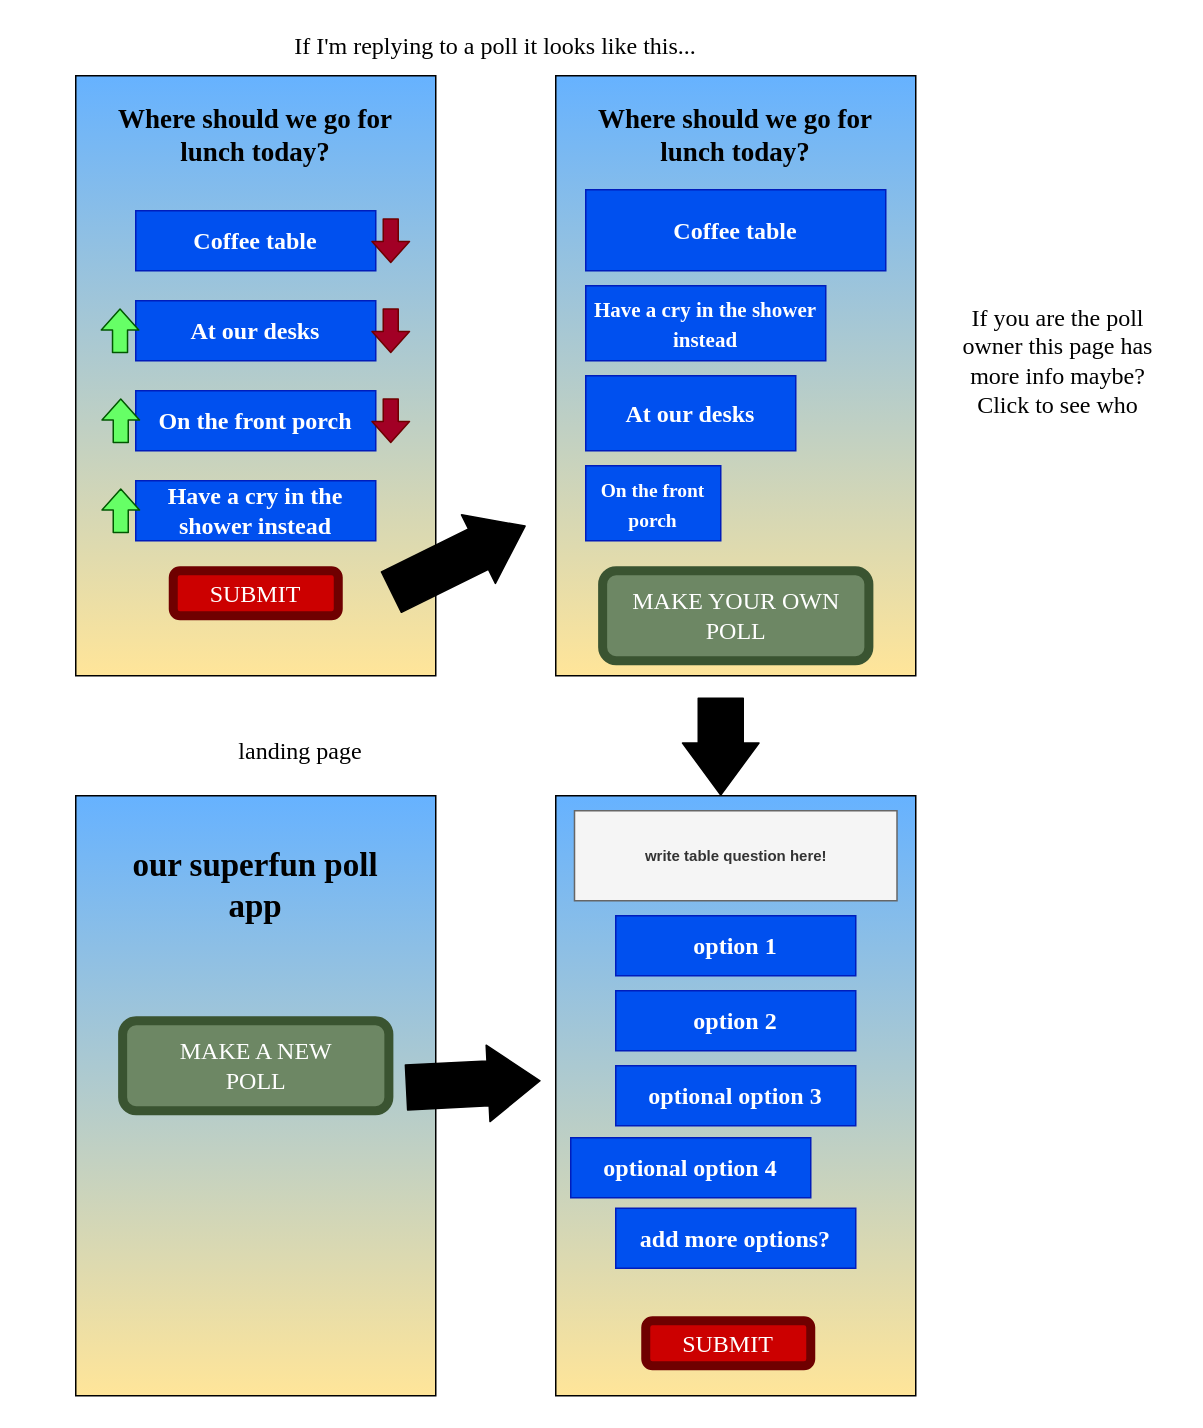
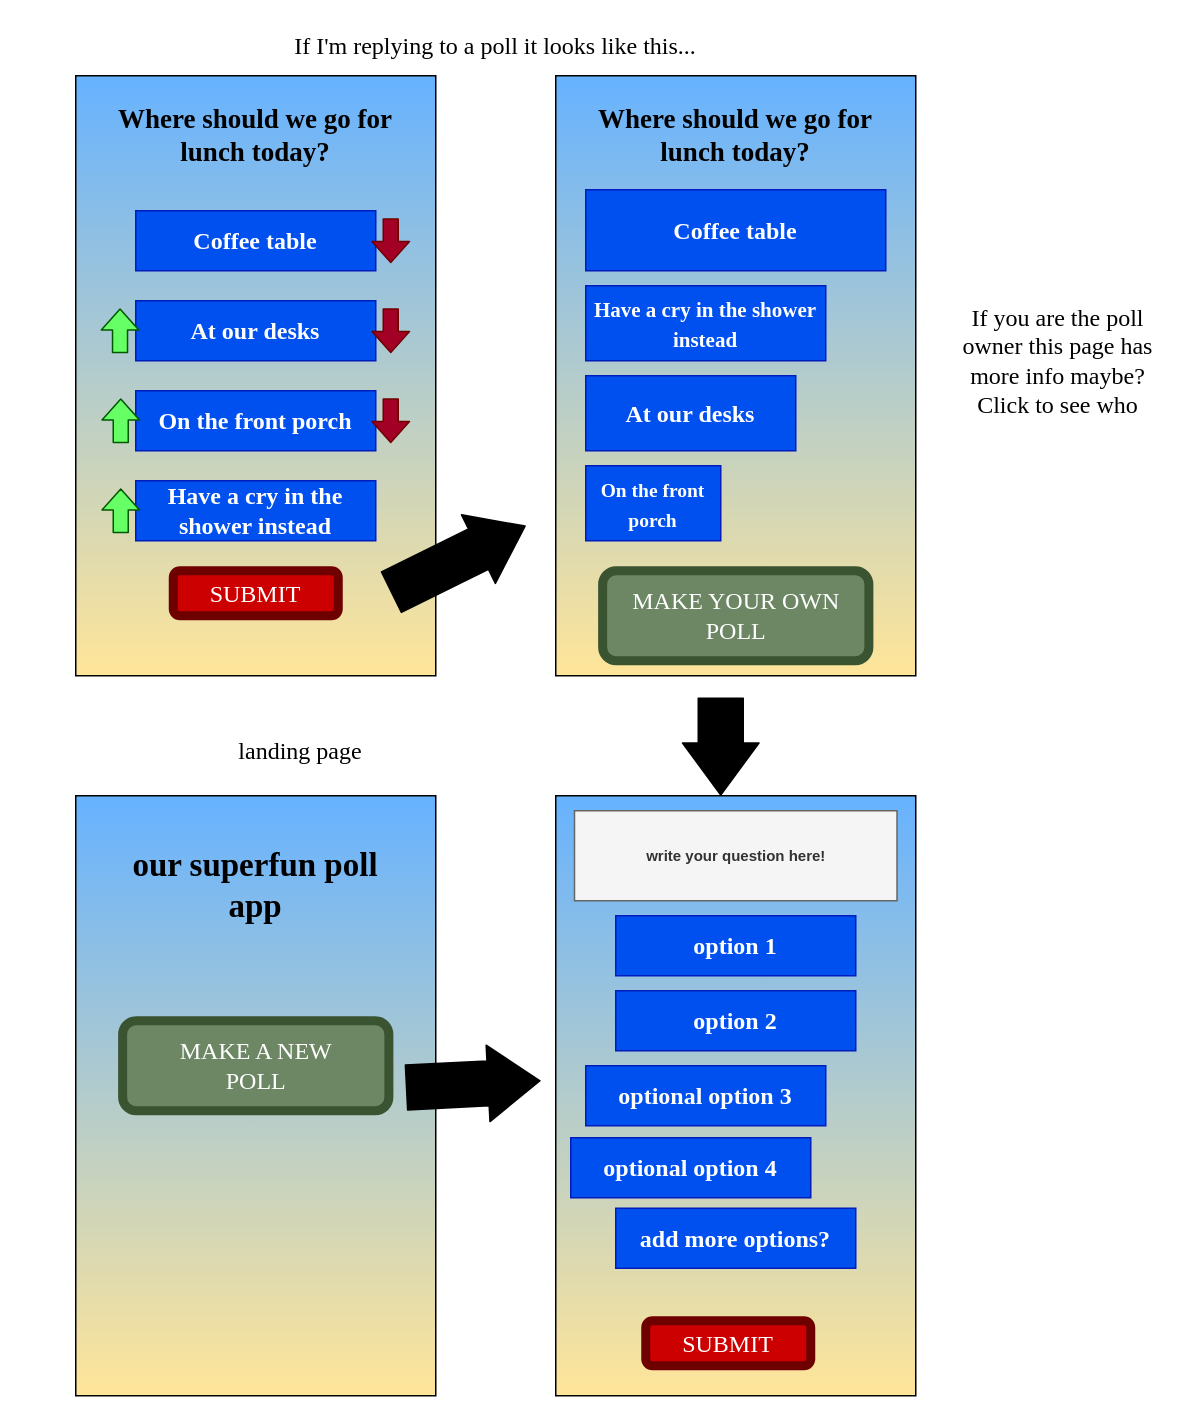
node "write table question here!": label "write table question here!" -> "write your question here!"
node "optional option 3": moved (736, 1096) -> (706, 1096)
